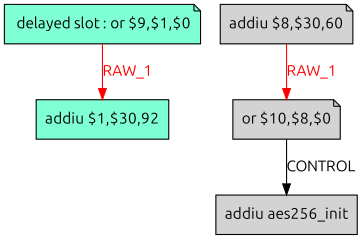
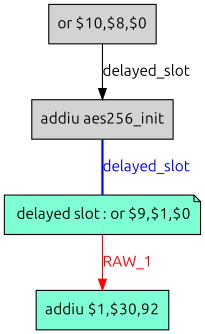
node "addiu $8,$30,60": removed
node "or $10,$8,$0": shape note -> box
edge "addiu aes256_init" -- "delayed slot : or $9,$1,$0": added, label "delayed_slot"
edge "or $10,$8,$0" -> "addiu aes256_init": label "CONTROL" -> "delayed_slot"
